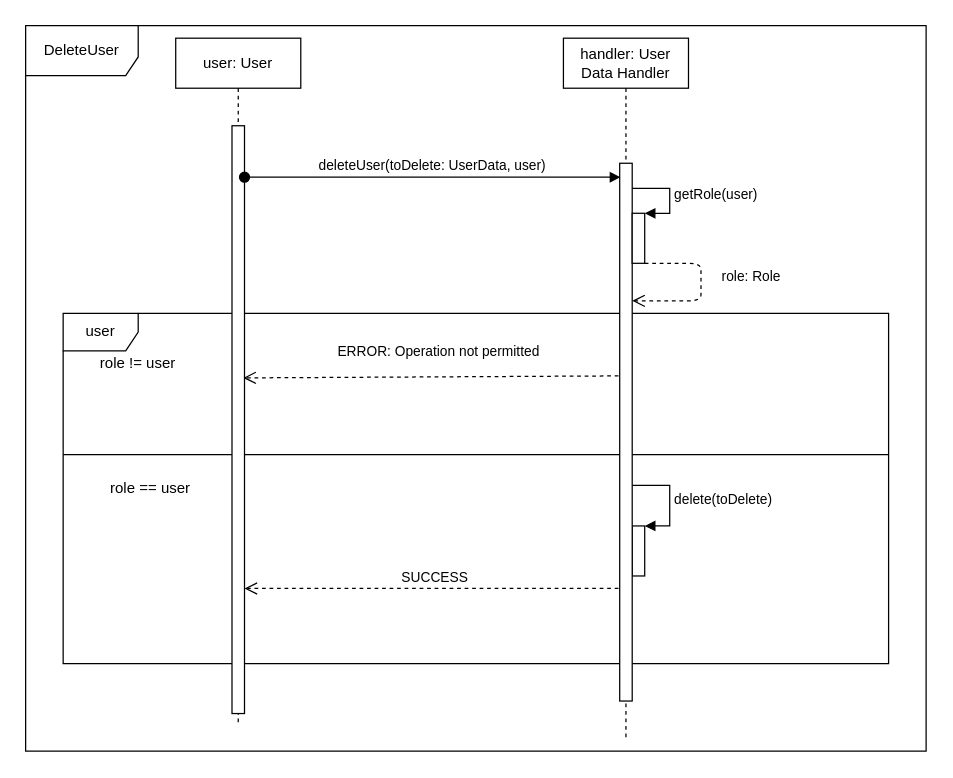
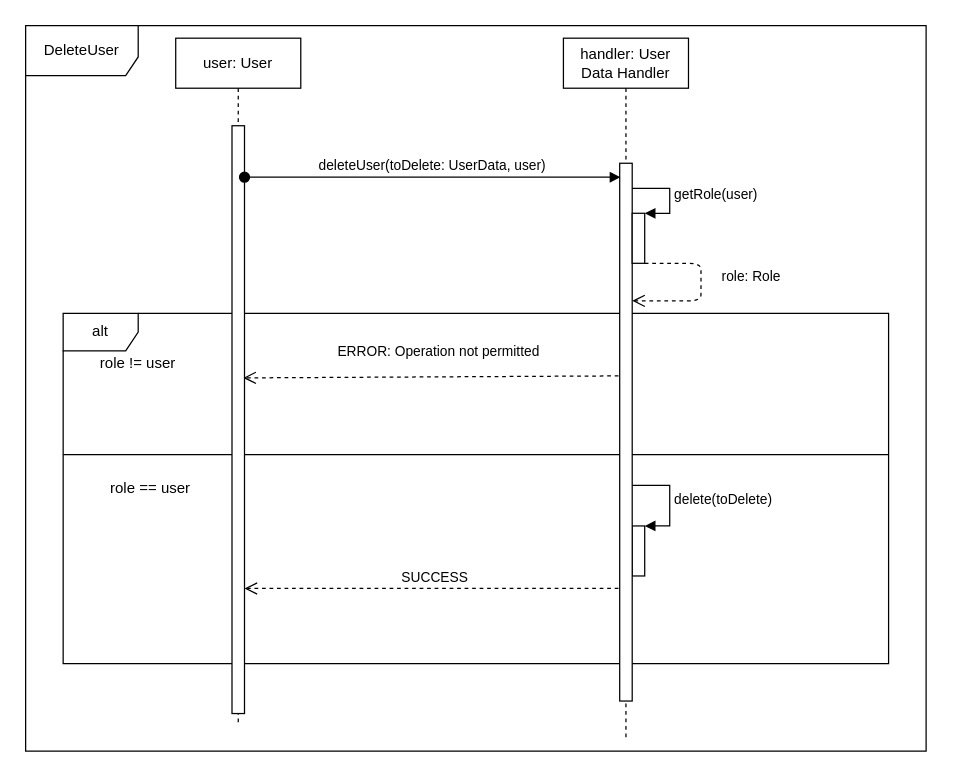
node "user": label "user" -> "alt"
